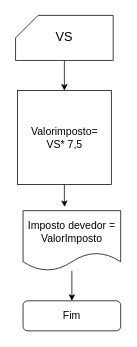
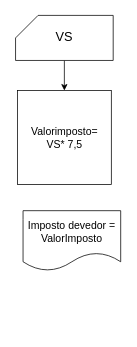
edge "Valorimposto= VS* 7,5" -> "Imposto devedor = ValorImposto": removed
edge "Imposto devedor = ValorImposto" -> "Fim": removed
node "Fim": removed
